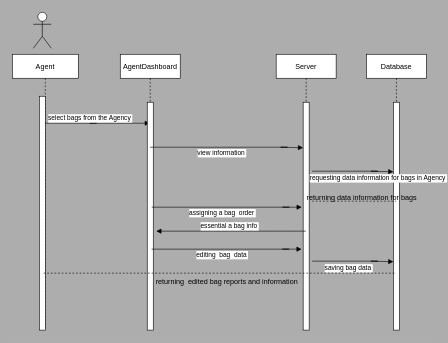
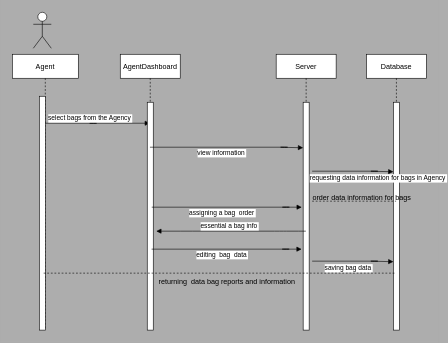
node "returning data information for bags": label "returning data information for bags" -> "order data information for bags"
node "returning edited bag reports and information": label "returning edited bag reports and information" -> "returning data bag reports and information"
